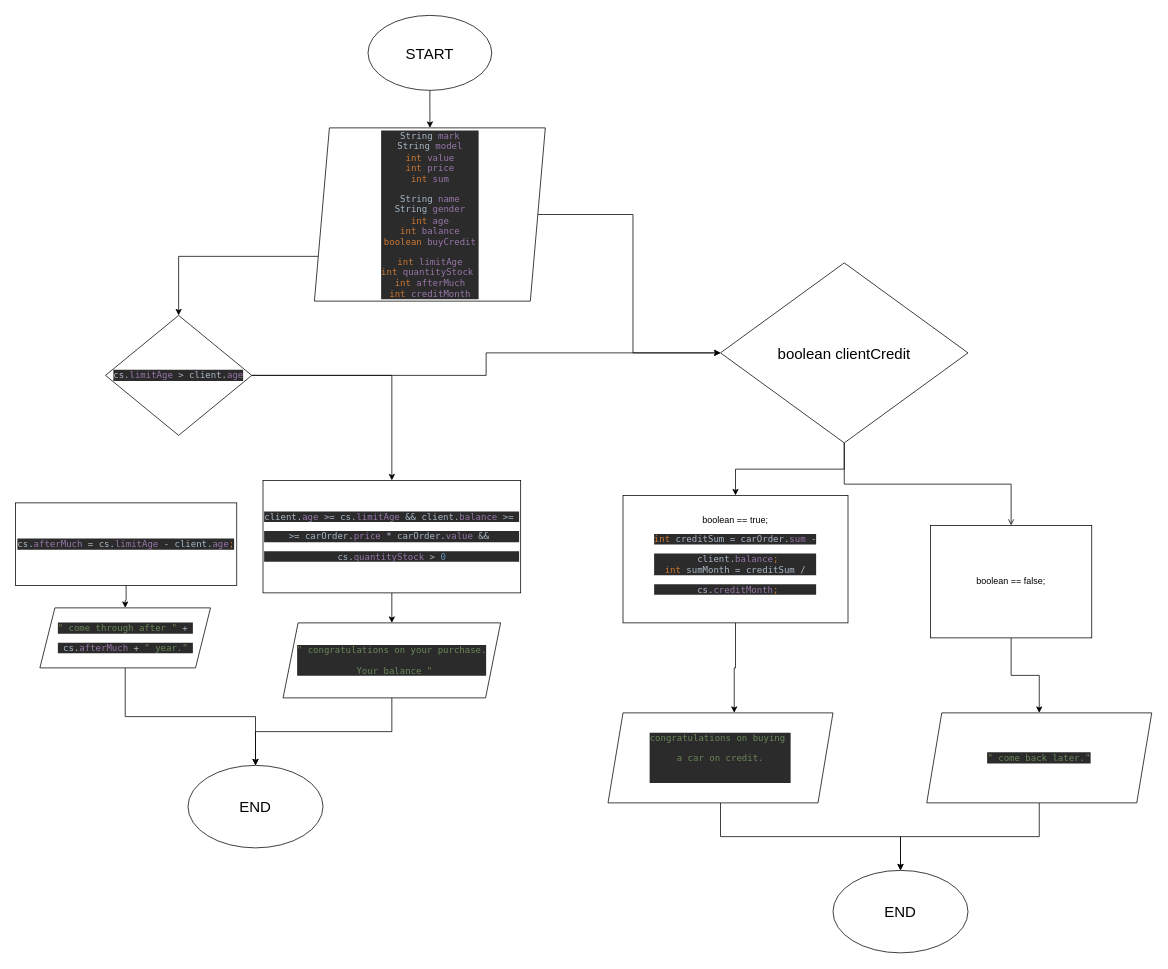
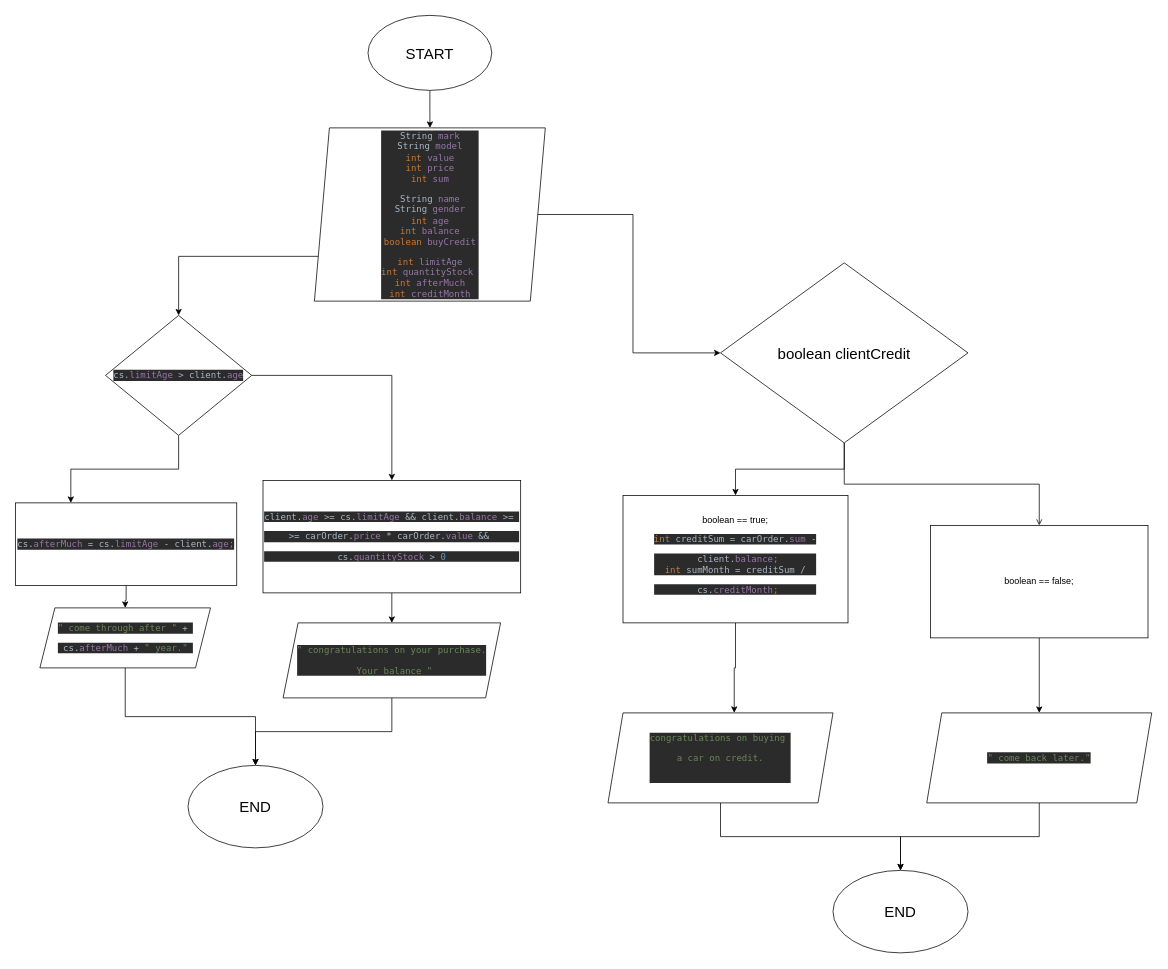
edge "cs.limitAge > client.age" -> "boolean clientCredit": now "cs.limitAge > client.age" -> "cs.afterMuch = cs.limitAge - client.age;"
node "boolean == false;": size 161x113 -> 218x113
